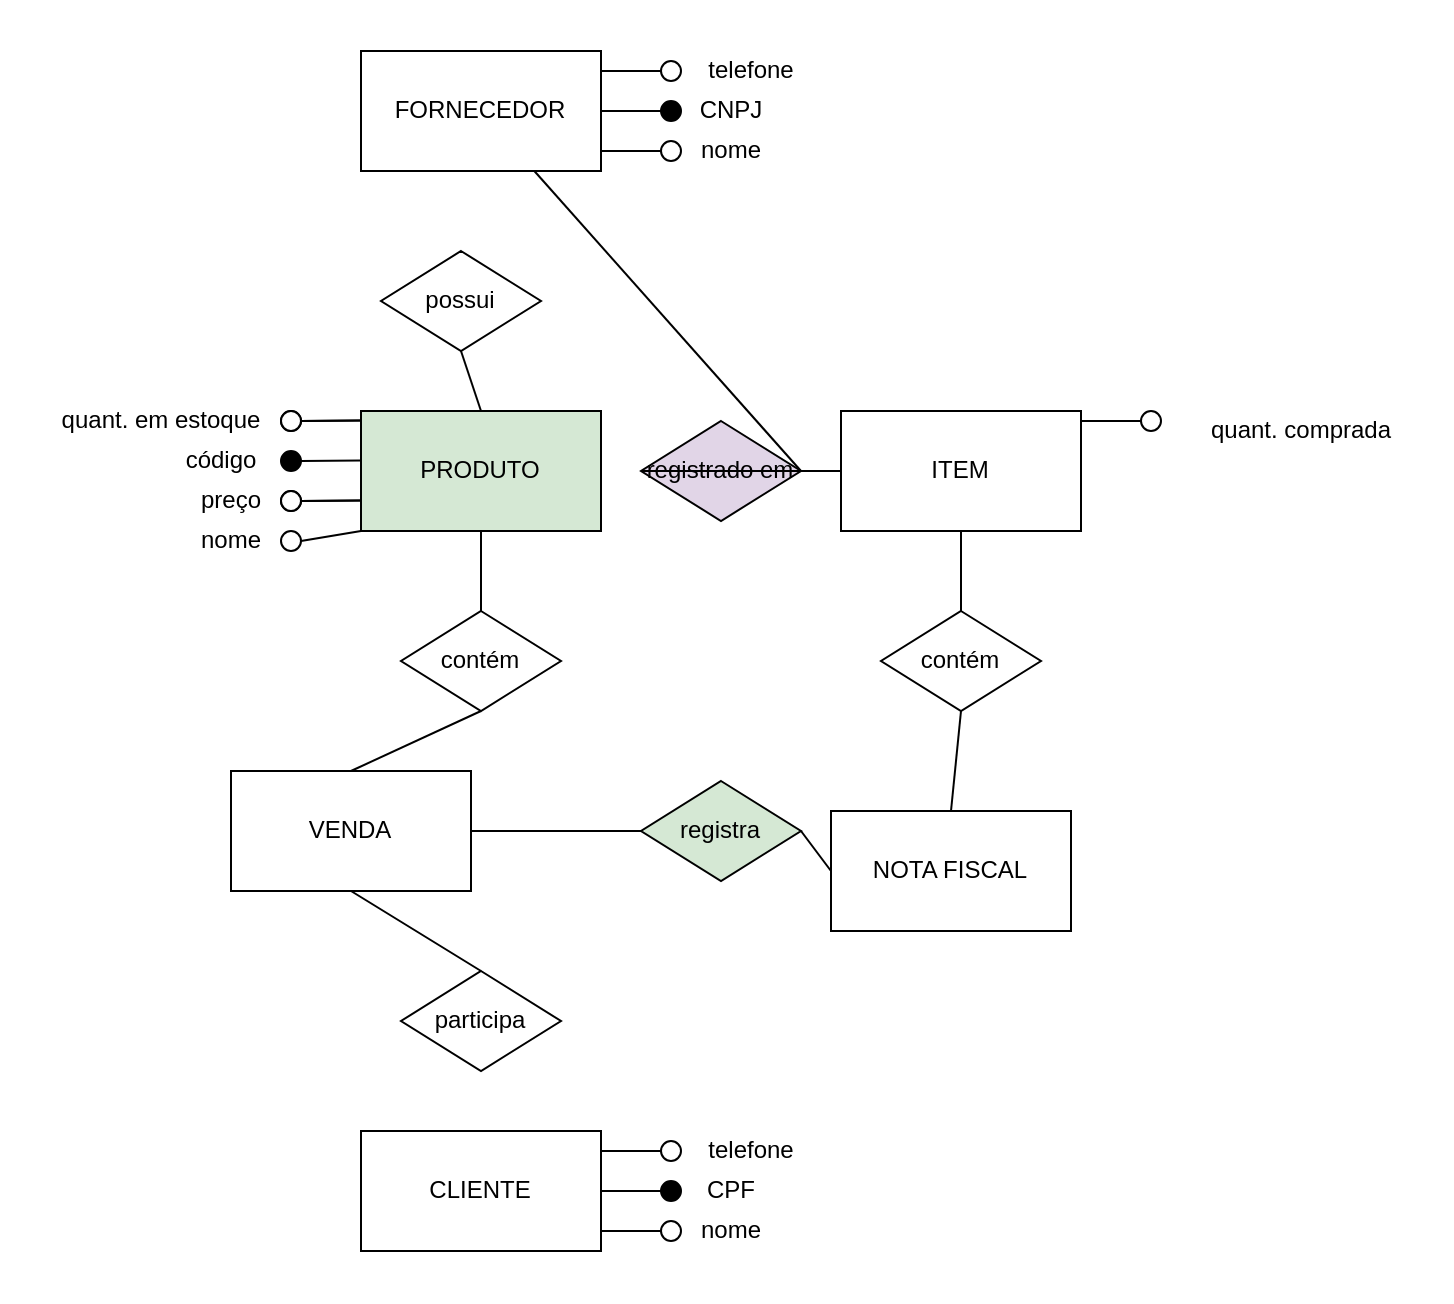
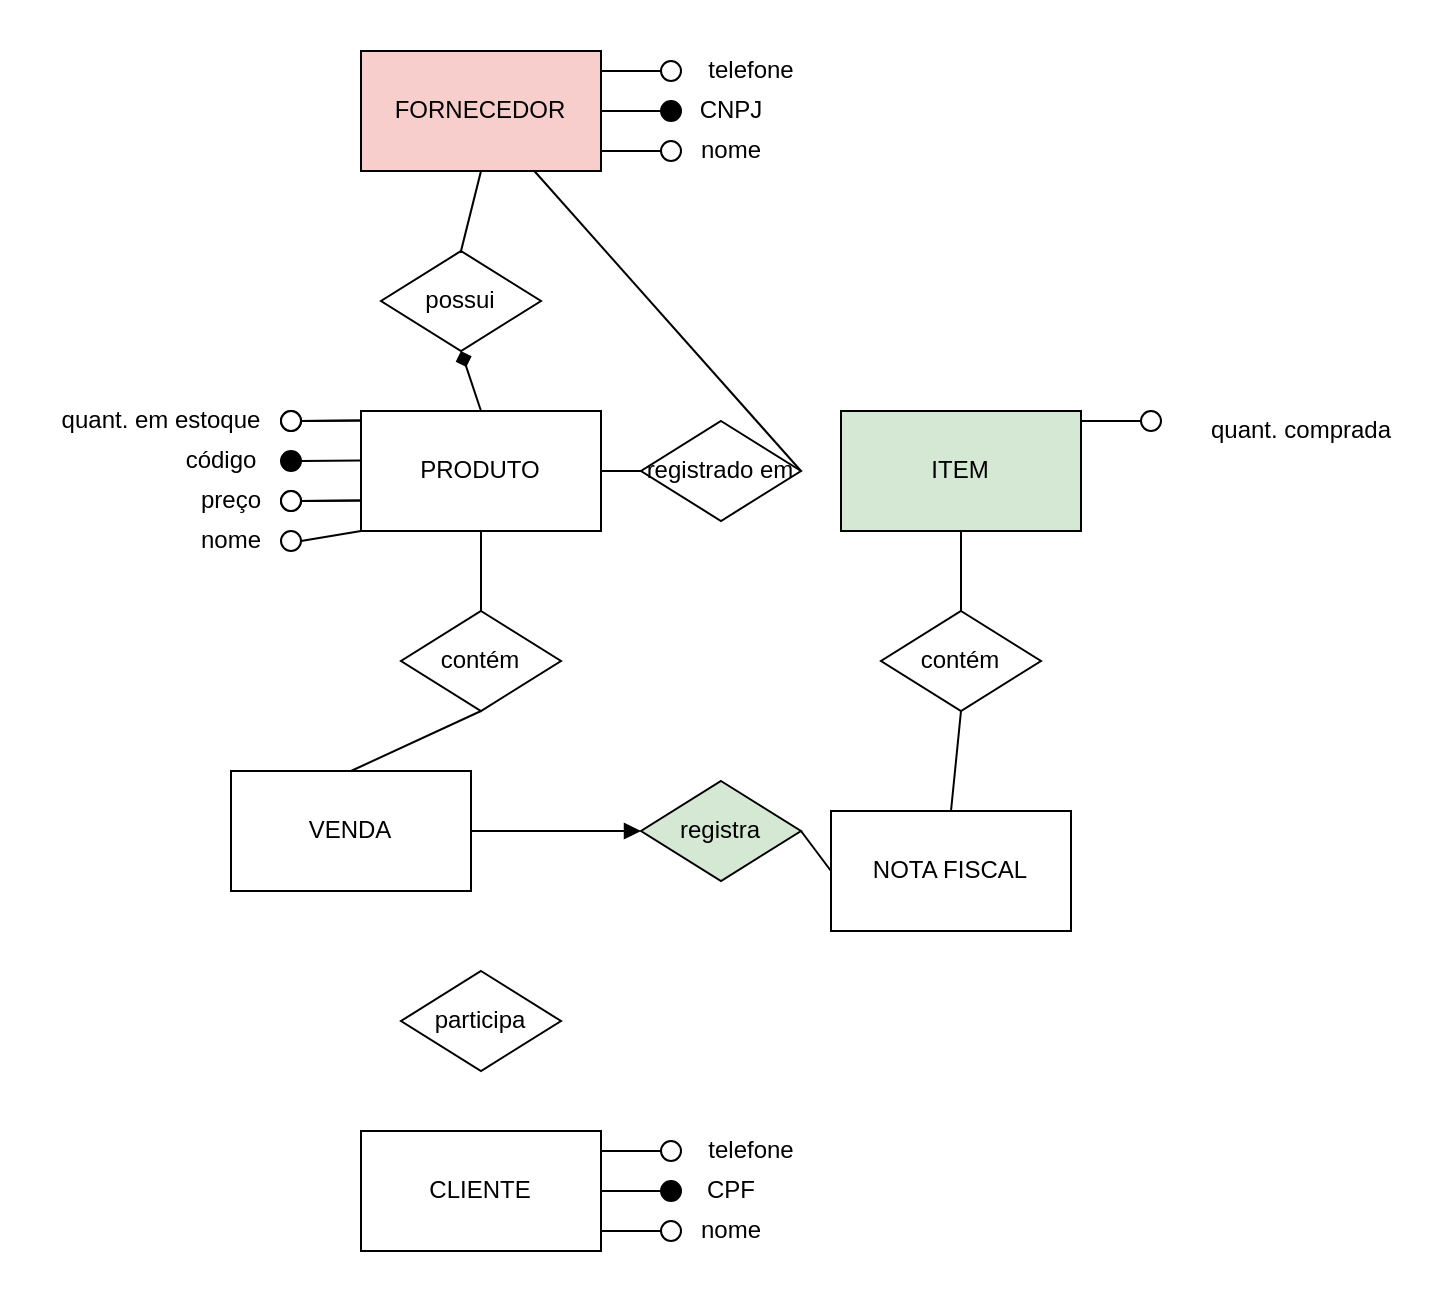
node "FORNECEDOR": fillcolor #ffffff -> #f8cecc
edge "FORNECEDOR" -- "possui": added
edge "possui" -- "PRODUTO": arrowhead none -> diamond
node "PRODUTO": fillcolor #d5e8d4 -> #ffffff
edge "registrado em" -- "ITEM": now "registrado em" -- "PRODUTO"
node "registrado em": fillcolor #e1d5e7 -> #ffffff
node "ITEM": fillcolor #ffffff -> #d5e8d4
edge "VENDA" -- "registra": arrowhead none -> block
edge "VENDA" -- "participa": removed
